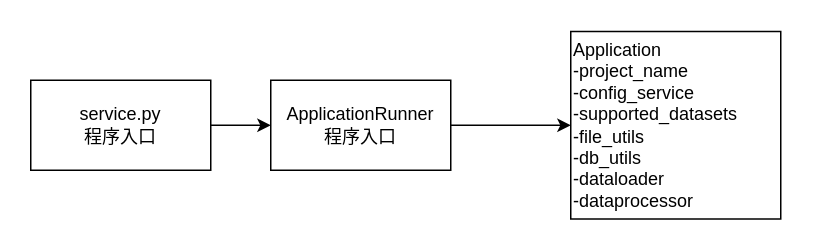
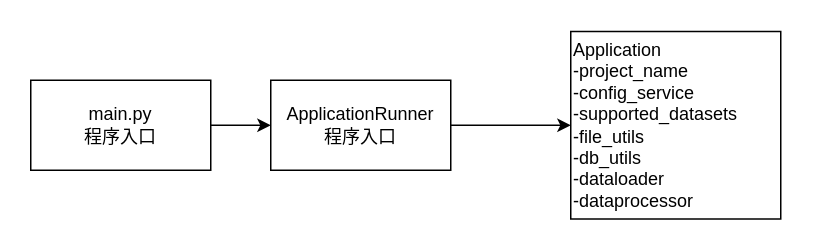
node "service.py 程序入口": label "service.py 程序入口" -> "main.py 程序入口"
